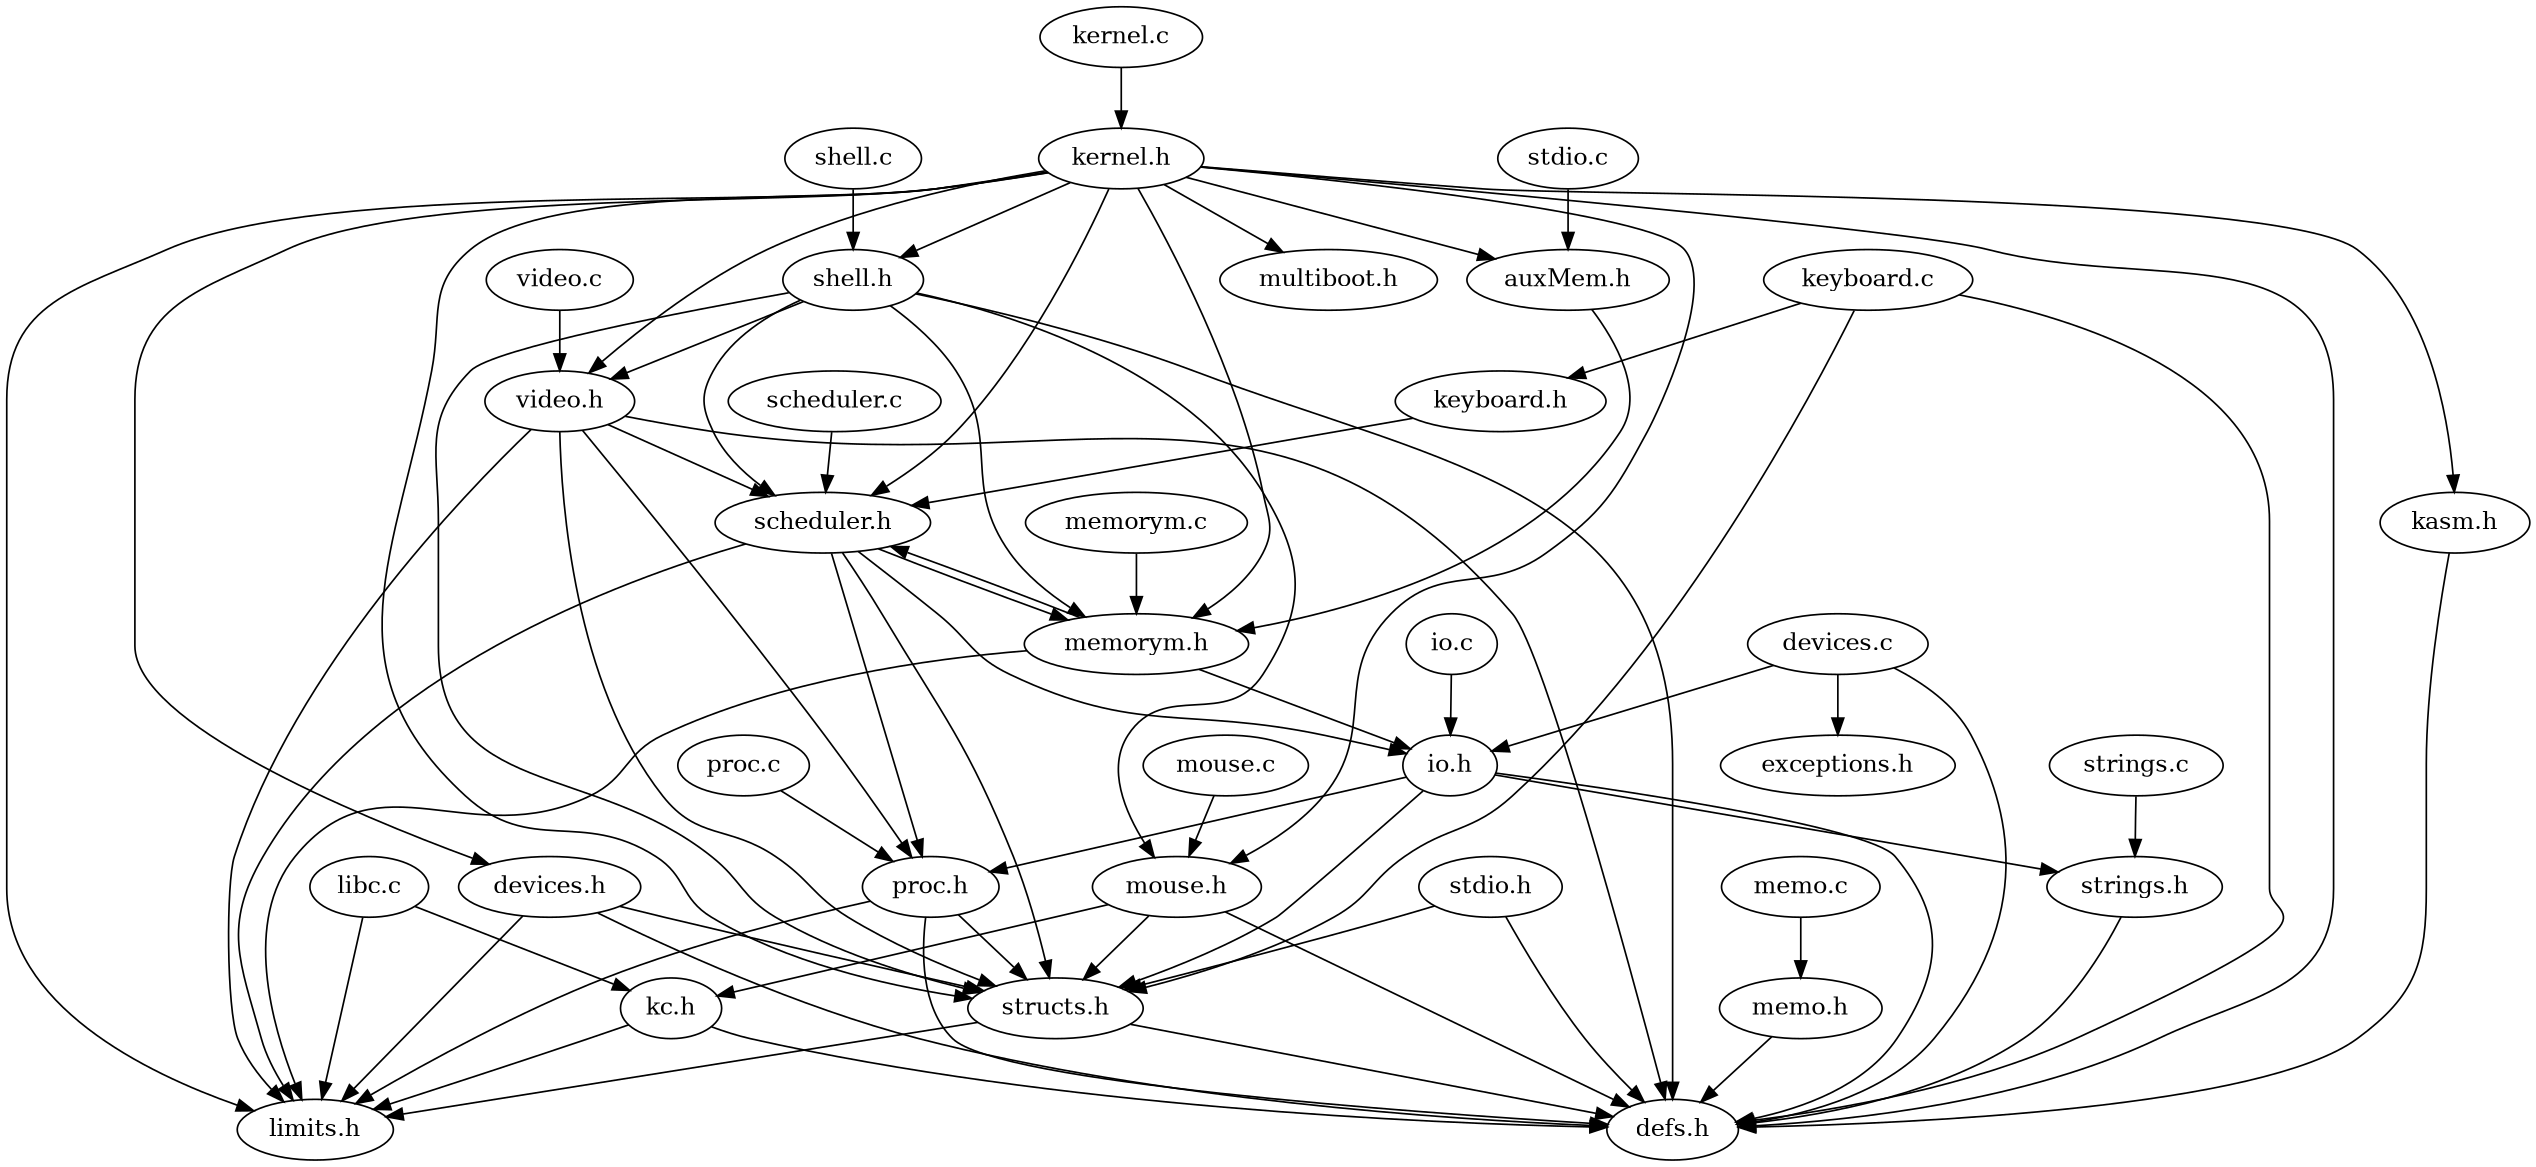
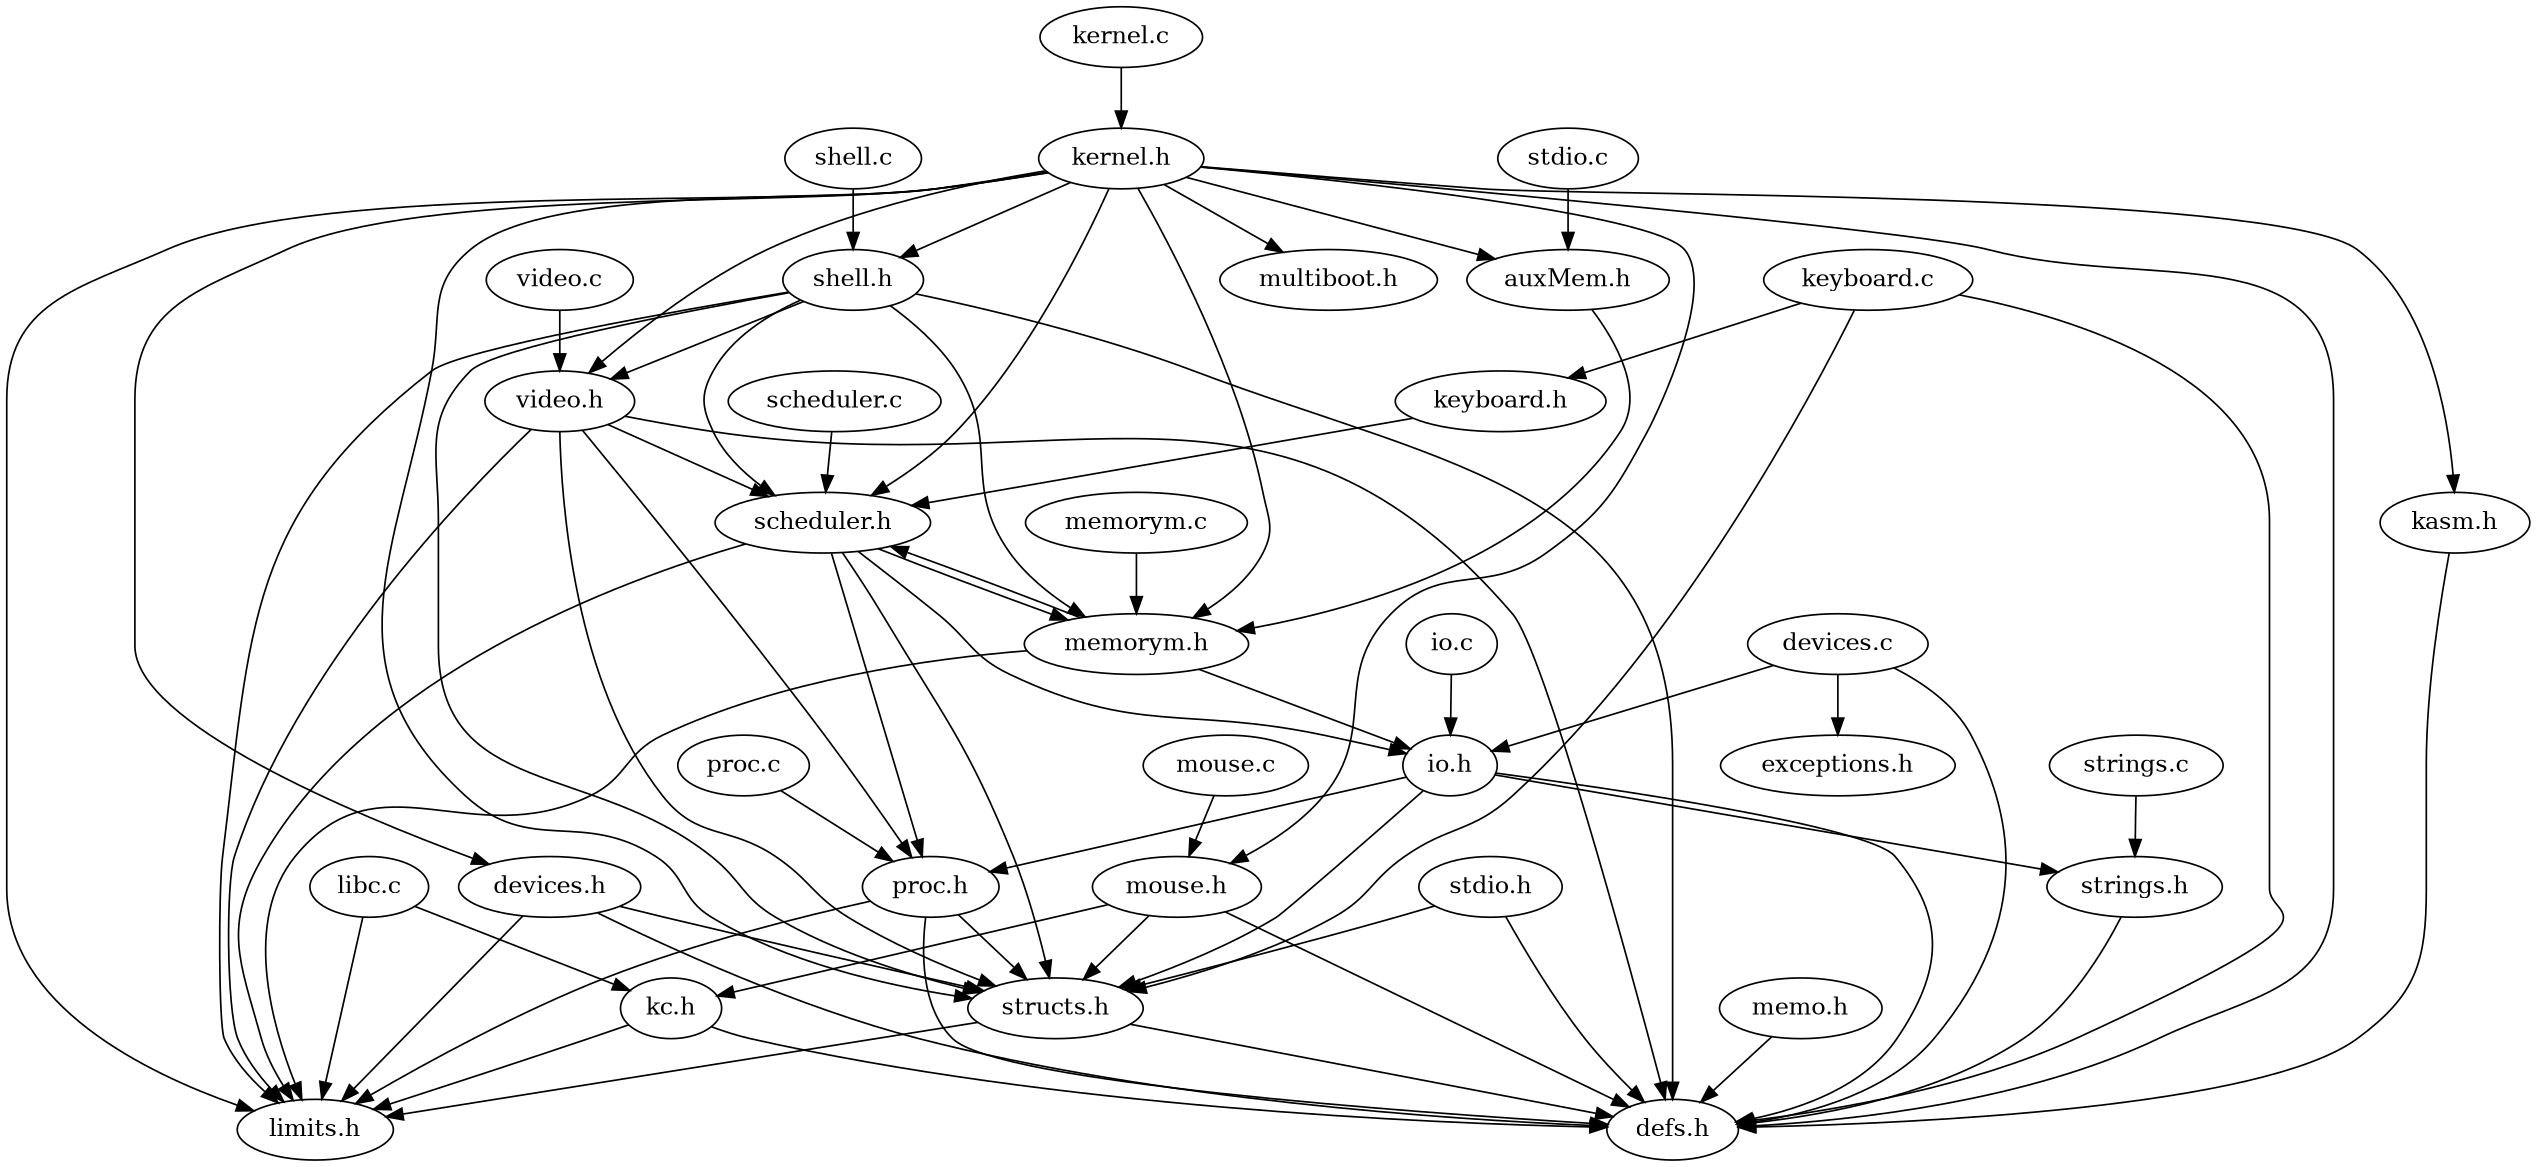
edge "shell.h" -> "mouse.h": now "shell.h" -> "limits.h"
node "memo.c": removed
